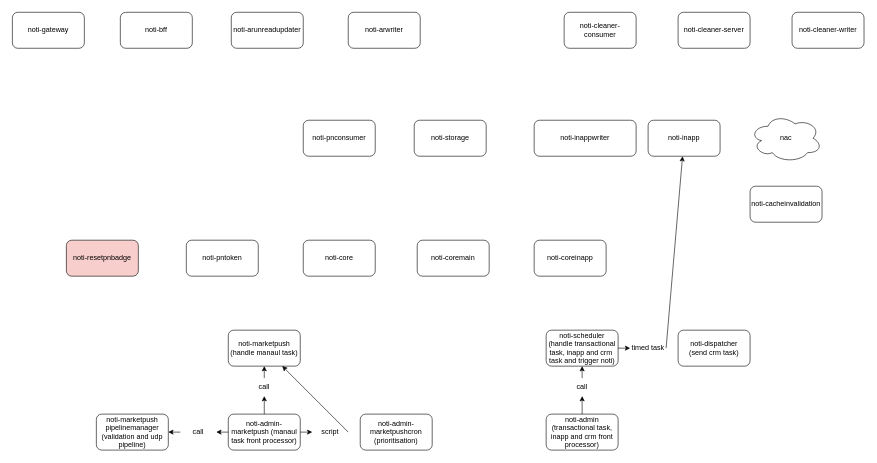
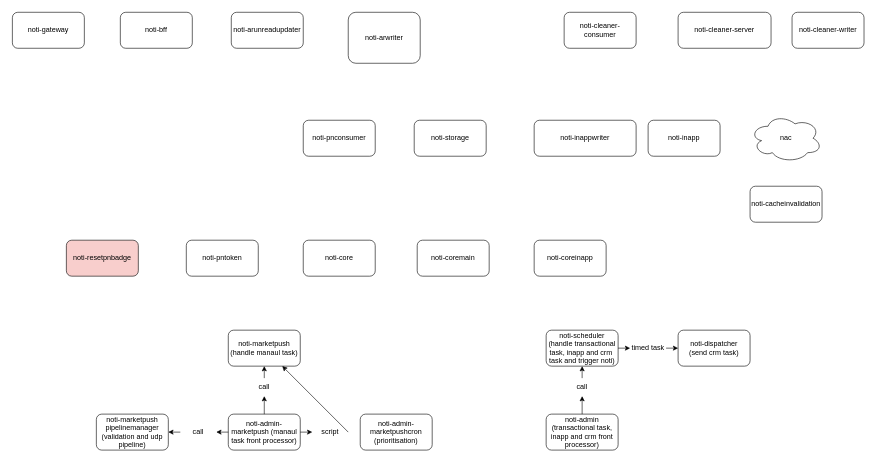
node "noti-arwriter": size 72x36 -> 72x51
node "noti-cleaner-server": size 72x36 -> 93x36
edge "timed task" -> "noti-inapp": now "timed task" -> "noti-dispatcher (send crm task)"
